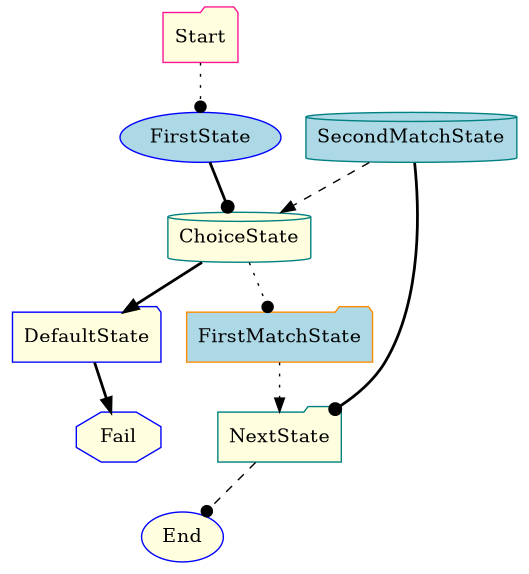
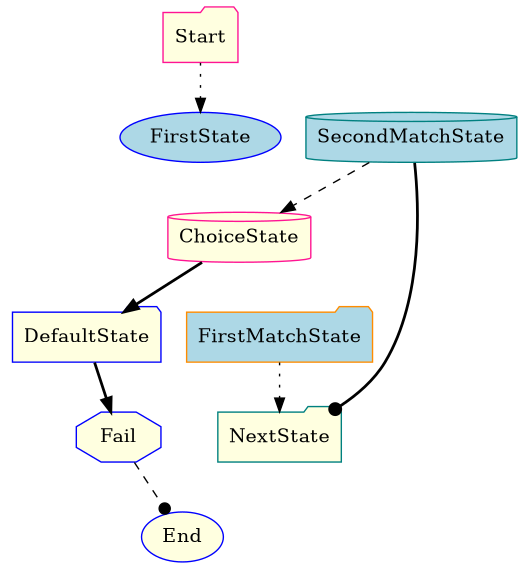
edge "Start" -> "FirstState": arrowhead dot -> normal
edge "FirstState" -> "ChoiceState": removed
node "ChoiceState": color teal -> deeppink
edge "ChoiceState" -> "FirstMatchState": removed
edge "NextState" -> "End": now "Fail" -> "End"
